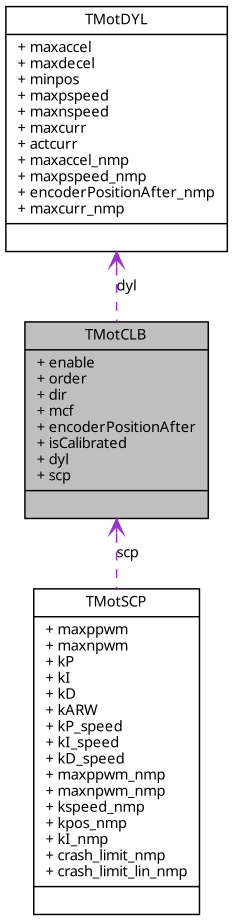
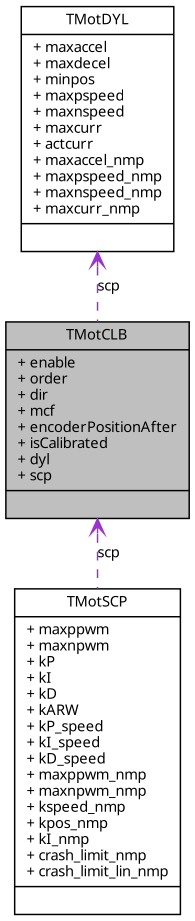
node "TMotDYL": text "+ encoderPositionAfter_nmp" -> "+ maxnspeed_nmp"
edge "TMotCLB" -> "TMotDYL": label "dyl" -> "scp"
